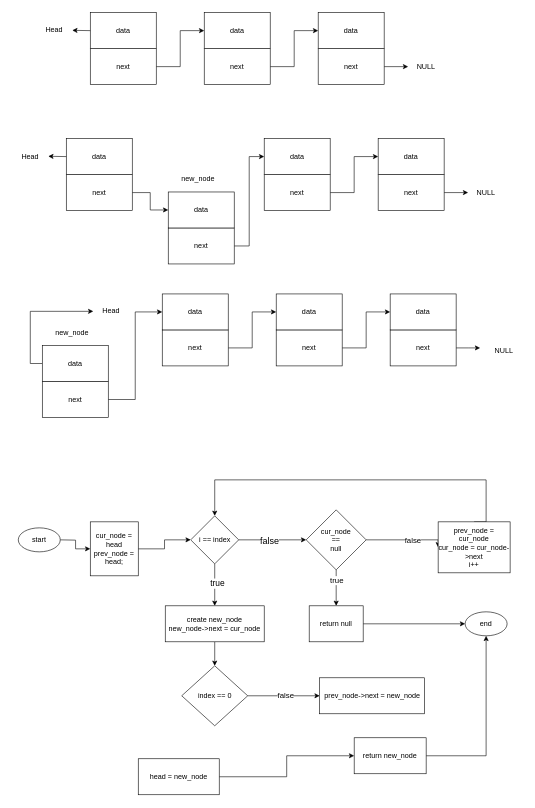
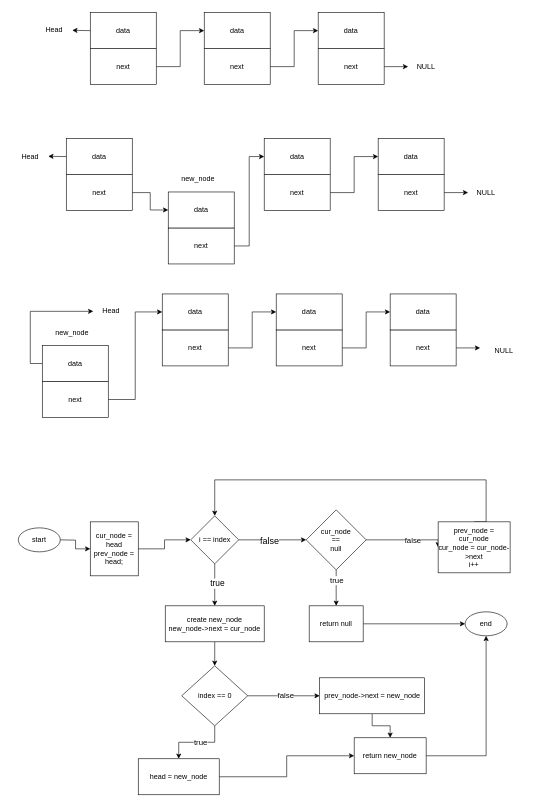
edge "prev_node->next = new_node" -> "return new_node": added
edge "index == 0" -> "head = new_node": added, label "true"
